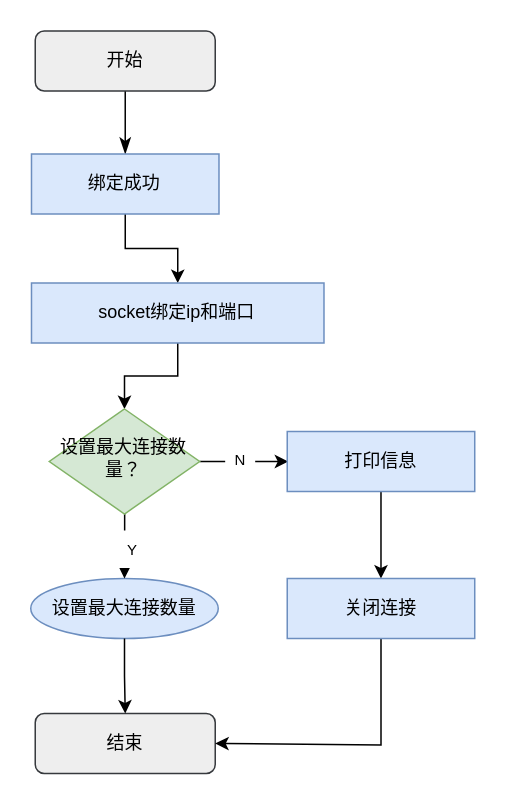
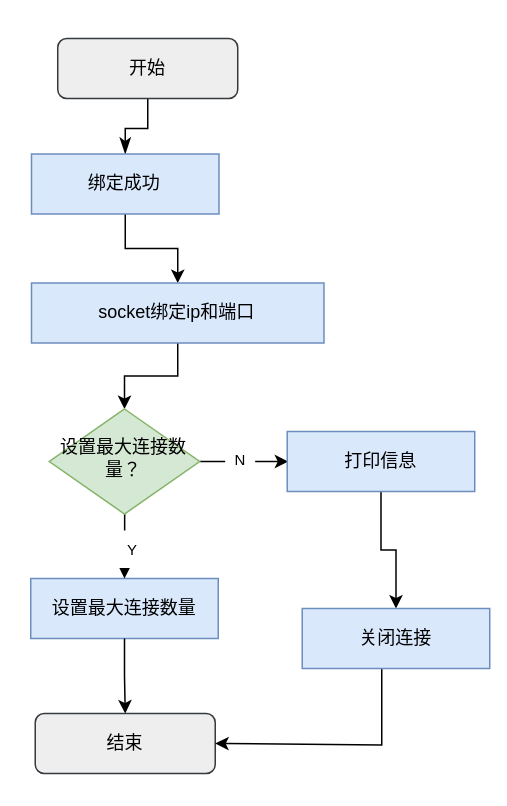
node "开始": moved (125, 61) -> (148, 68)
node "设置最大连接数量": shape ellipse -> rectangle
node "关闭连接": moved (381, 608) -> (396, 638)
